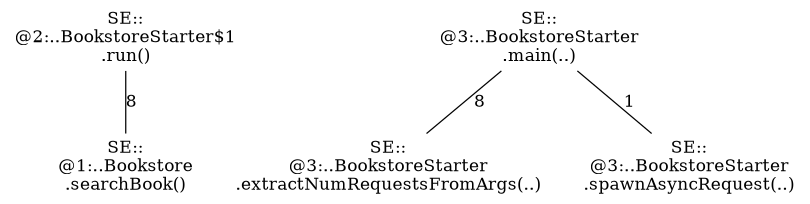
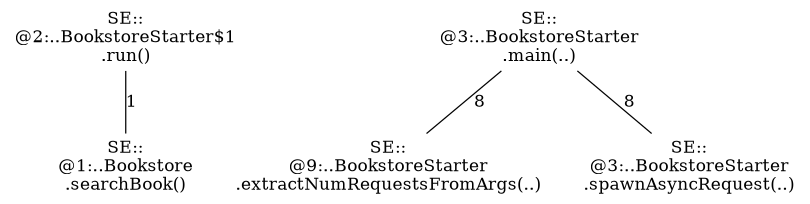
edge "SE:: @2:..BookstoreStarter$1 .run()" -- "SE:: @1:..Bookstore .searchBook()": label "8" -> "1"
edge "SE:: @3:..BookstoreStarter .main(..)" -- "SE:: @3:..BookstoreStarter .spawnAsyncRequest(..)": label "1" -> "8"
node "SE:: @3:..BookstoreStarter .extractNumRequestsFromArgs(..)": label "SE:: @3:..BookstoreStarter .extractNumRequestsFromArgs(..)" -> "SE:: @9:..BookstoreStarter .extractNumRequestsFromArgs(..)"
